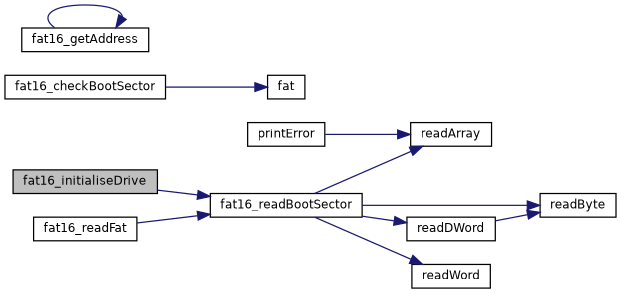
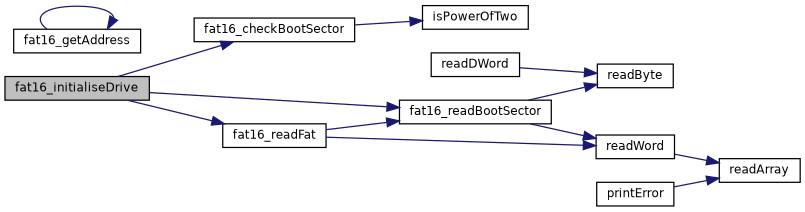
edge "fat16_initialiseDrive" -> "fat16_checkBootSector": added
node "fat": label "fat" -> "isPowerOfTwo"
edge "fat16_initialiseDrive" -> "fat16_readFat": added
edge "fat16_readFat" -> "readWord": added
edge "fat16_readBootSector" -> "readArray": now "readWord" -> "readArray"
edge "fat16_readBootSector" -> "readDWord": removed
